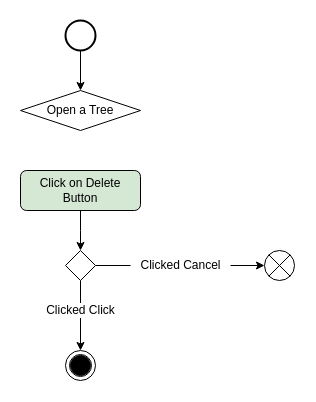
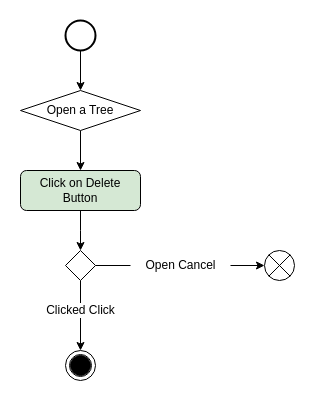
edge "Open a Tree" -> "Click on Delete Button": added
node "Clicked Cancel": label "Clicked Cancel" -> "Open Cancel"
